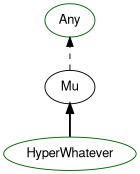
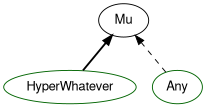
edge "Mu" -> "Any": reversed
